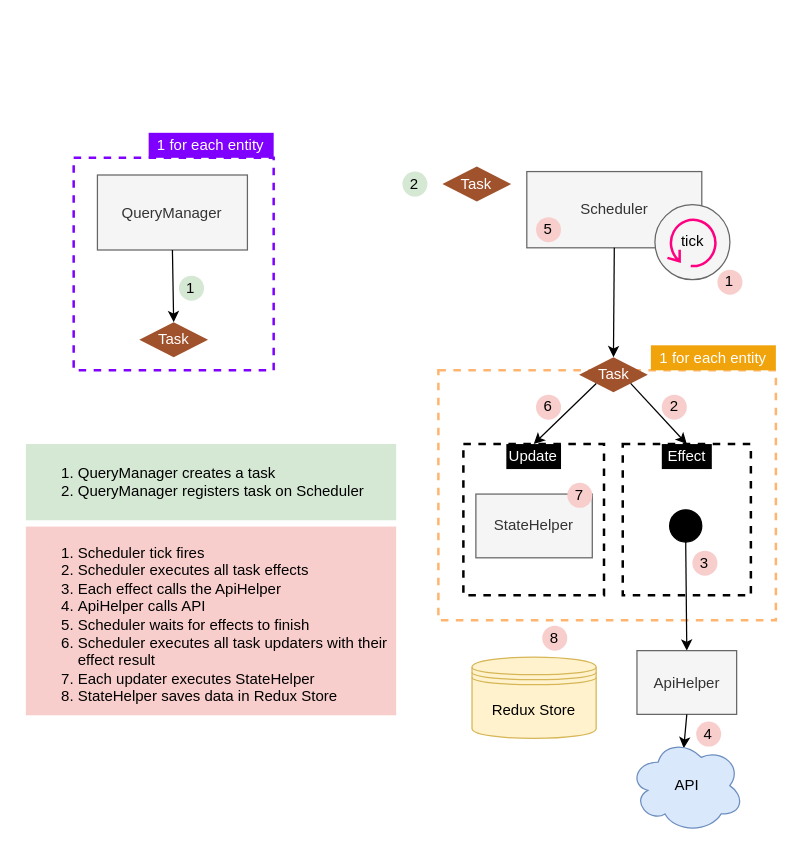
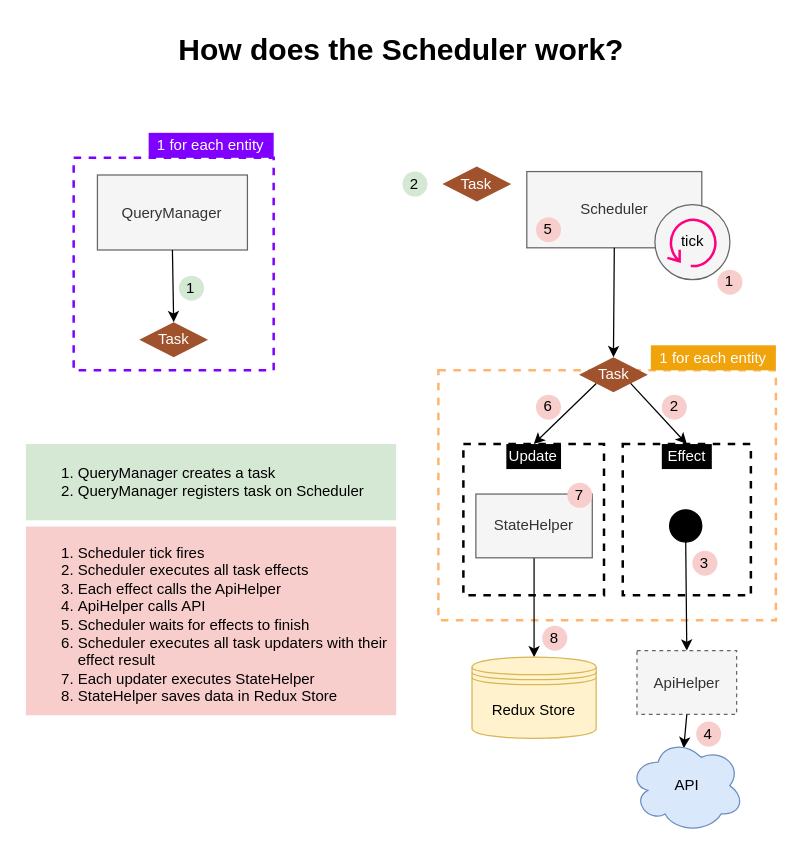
node "How does the Scheduler work?": added
edge "StateHelper" -> "Redux Store": added
node "ApiHelper": style solid -> dashed
